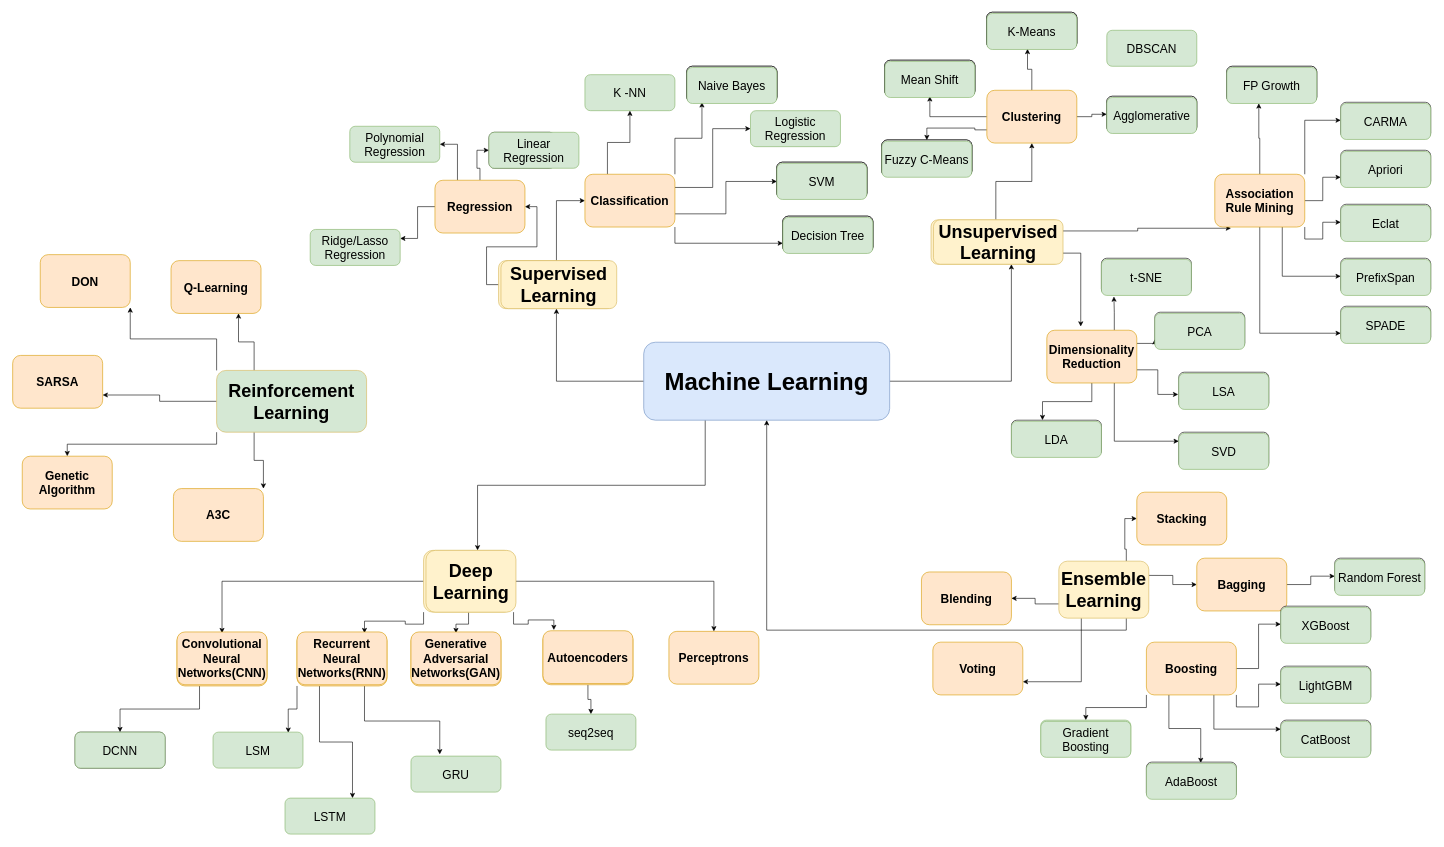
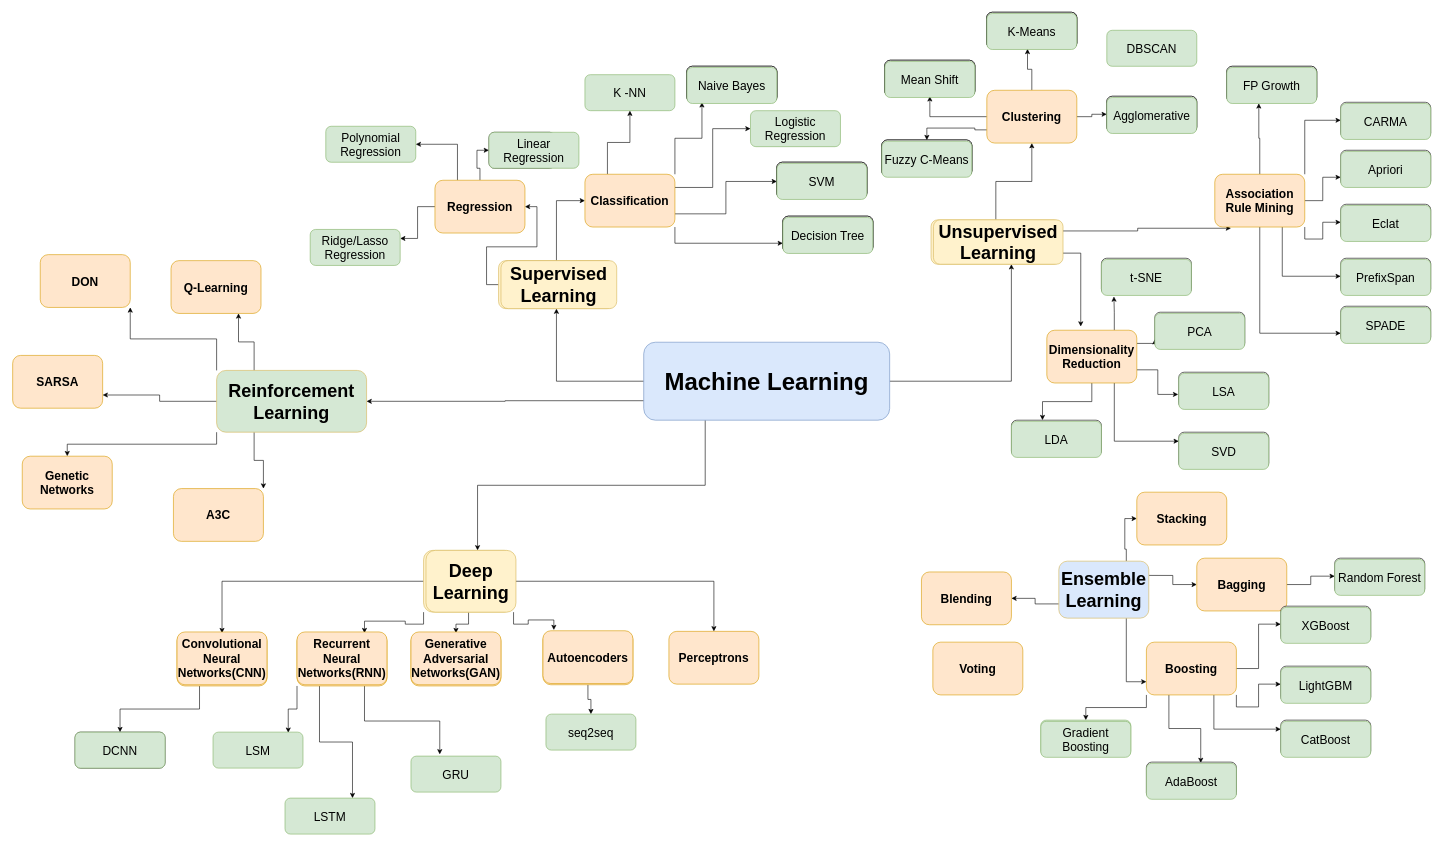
node "Polynomial Regression": moved (395, 144) -> (371, 144)
edge "Machine Learning" -> "Reinforcement Learning": added
node "Genetic Algorithm": label "Genetic Algorithm" -> "Genetic Networks"
node "Ensemble Learning": fillcolor #fff2cc -> #dae8fc
edge "Ensemble Learning" -> "Voting": removed
edge "Ensemble Learning" -> "Machine Learning": now "Ensemble Learning" -> "Boosting"
